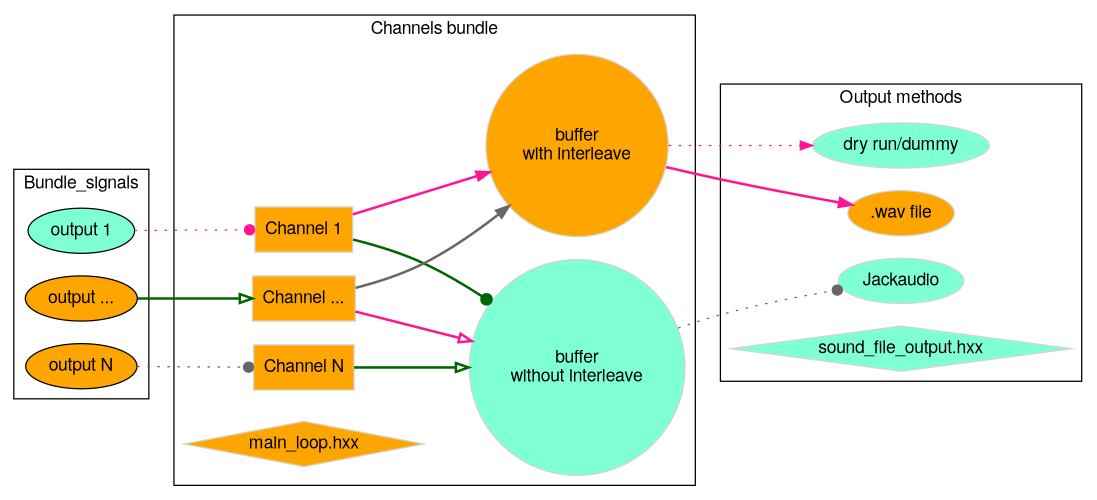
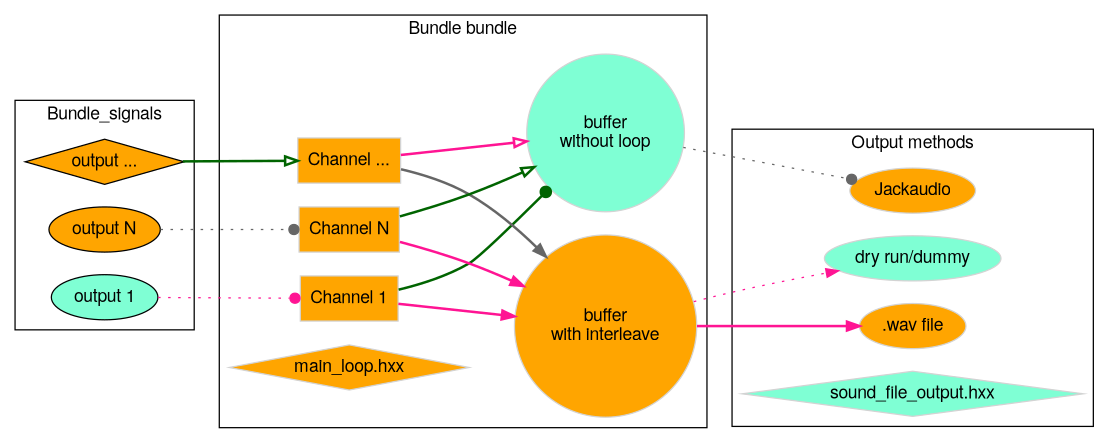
cluster "Channels bundle": label "Channels bundle" -> "Bundle bundle"
edge "Channel N" -> "buffer with interleave": added
node "Jackaudio": fillcolor aquamarine -> orange
node "output ...": shape ellipse -> diamond
node "buffer without interleave": label "buffer without interleave" -> "buffer without loop"
